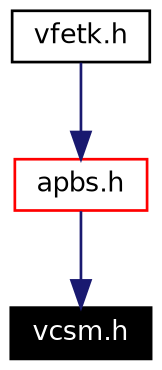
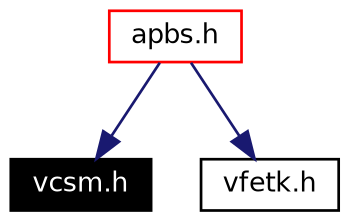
edge "vfetk.h" -> "apbs.h": reversed
